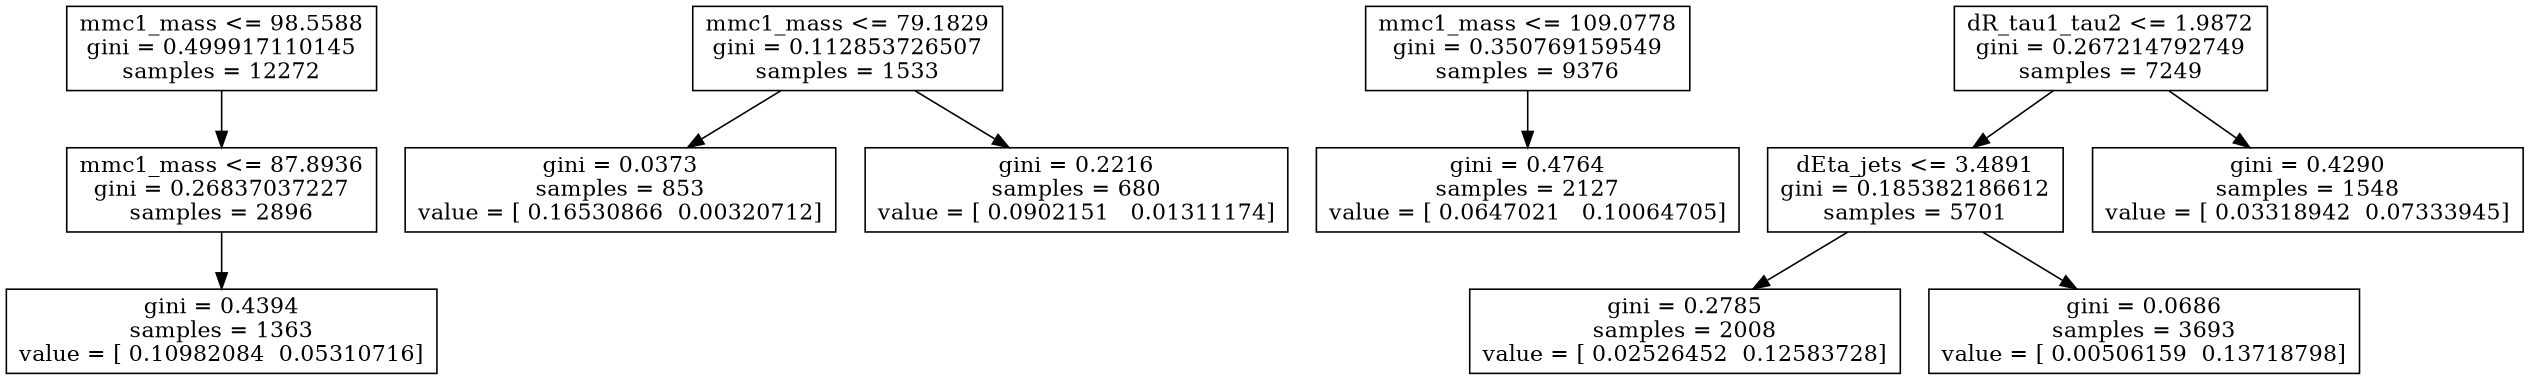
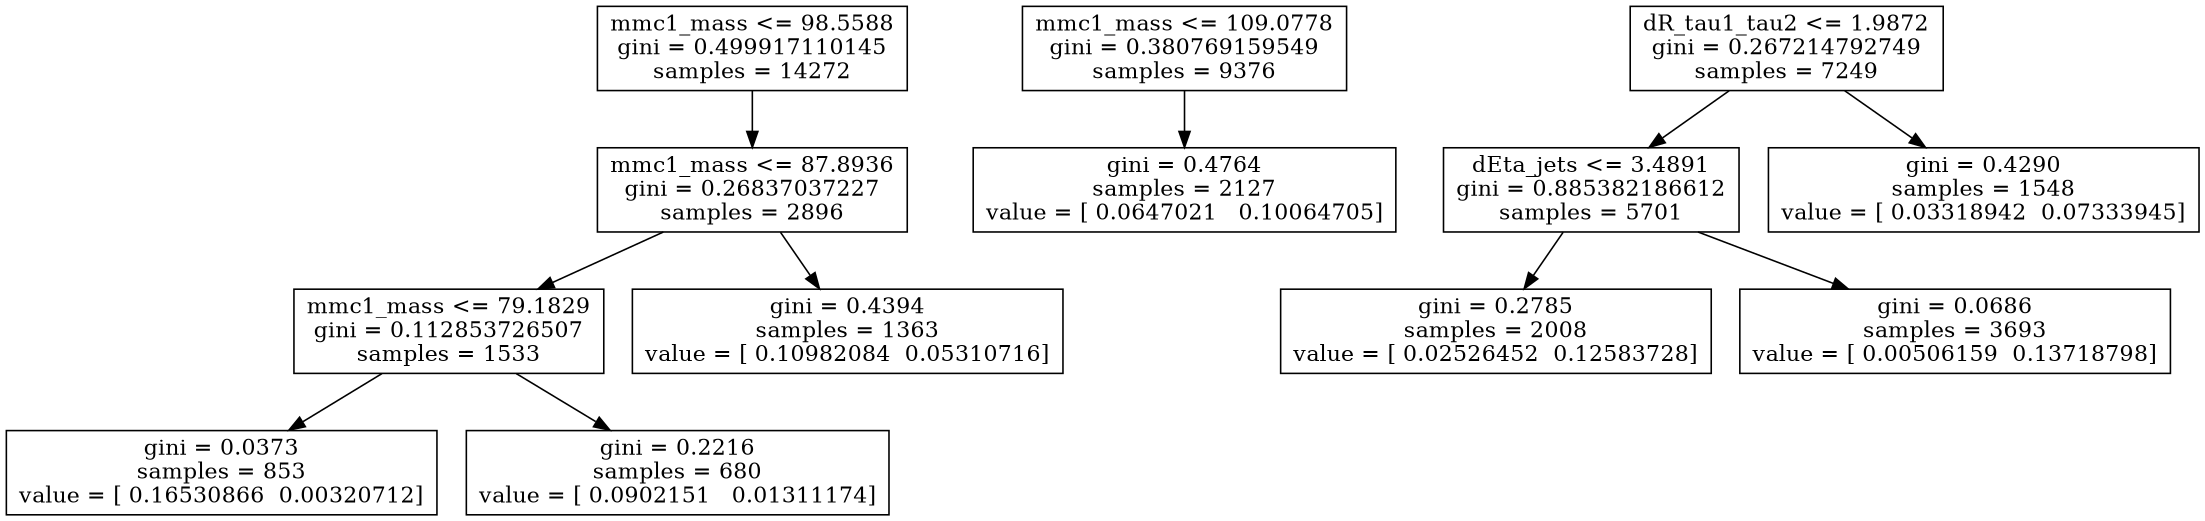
node "mmc1_mass <= 98.5588 gini = 0.499917110145 samples = 12272": label "mmc1_mass <= 98.5588 gini = 0.499917110145 samples = 12272" -> "mmc1_mass <= 98.5588 gini = 0.499917110145 samples = 14272"
node "mmc1_mass <= 109.0778 gini = 0.350769159549 samples = 9376": label "mmc1_mass <= 109.0778 gini = 0.350769159549 samples = 9376" -> "mmc1_mass <= 109.0778 gini = 0.380769159549 samples = 9376"
node "dEta_jets <= 3.4891 gini = 0.185382186612 samples = 5701": label "dEta_jets <= 3.4891 gini = 0.185382186612 samples = 5701" -> "dEta_jets <= 3.4891 gini = 0.885382186612 samples = 5701"
edge "mmc1_mass <= 87.8936 gini = 0.26837037227 samples = 2896" -> "mmc1_mass <= 79.1829 gini = 0.112853726507 samples = 1533": added
